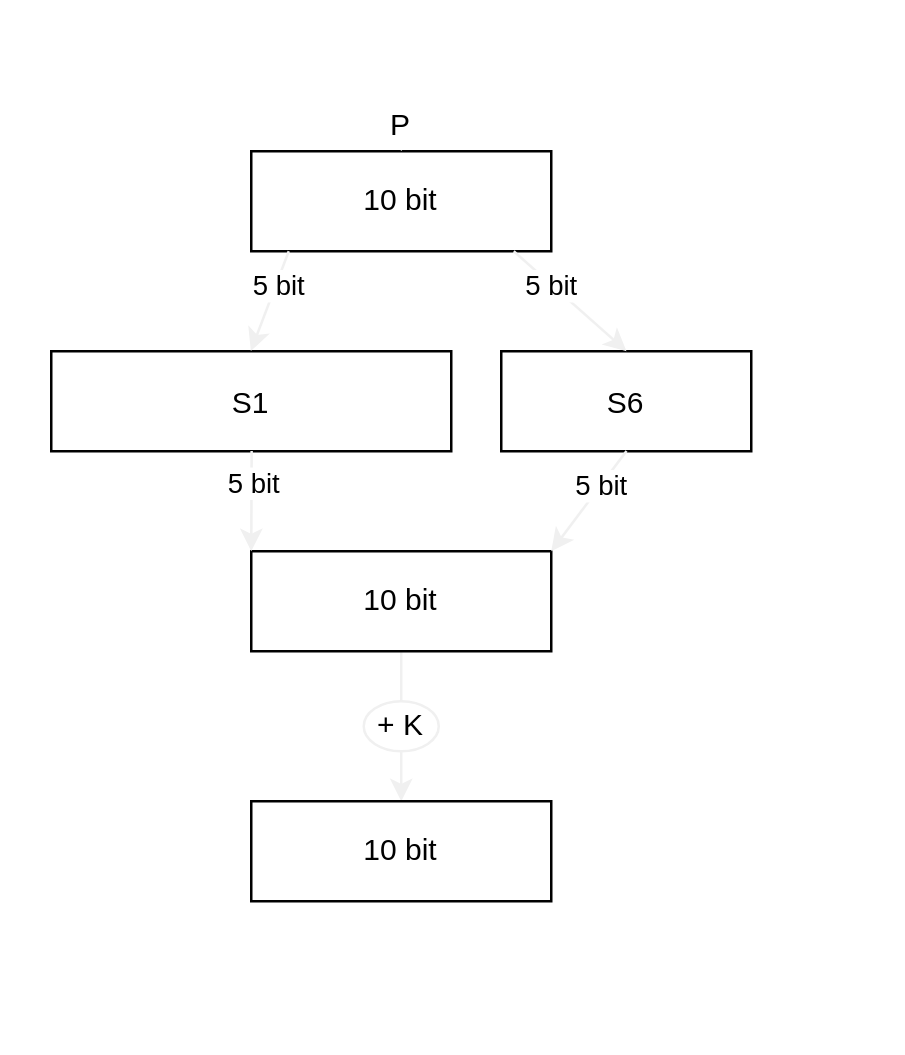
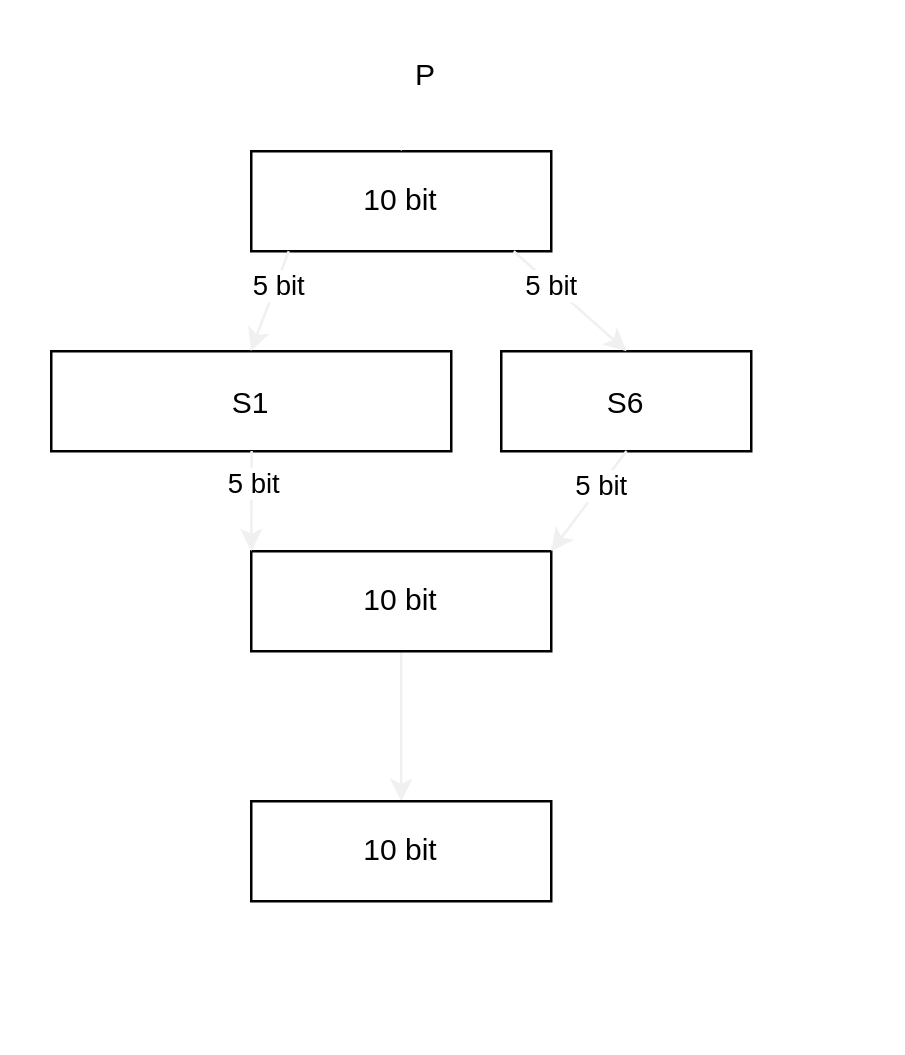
node "P": moved (401, 126) -> (426, 76)
node "+ K": removed
